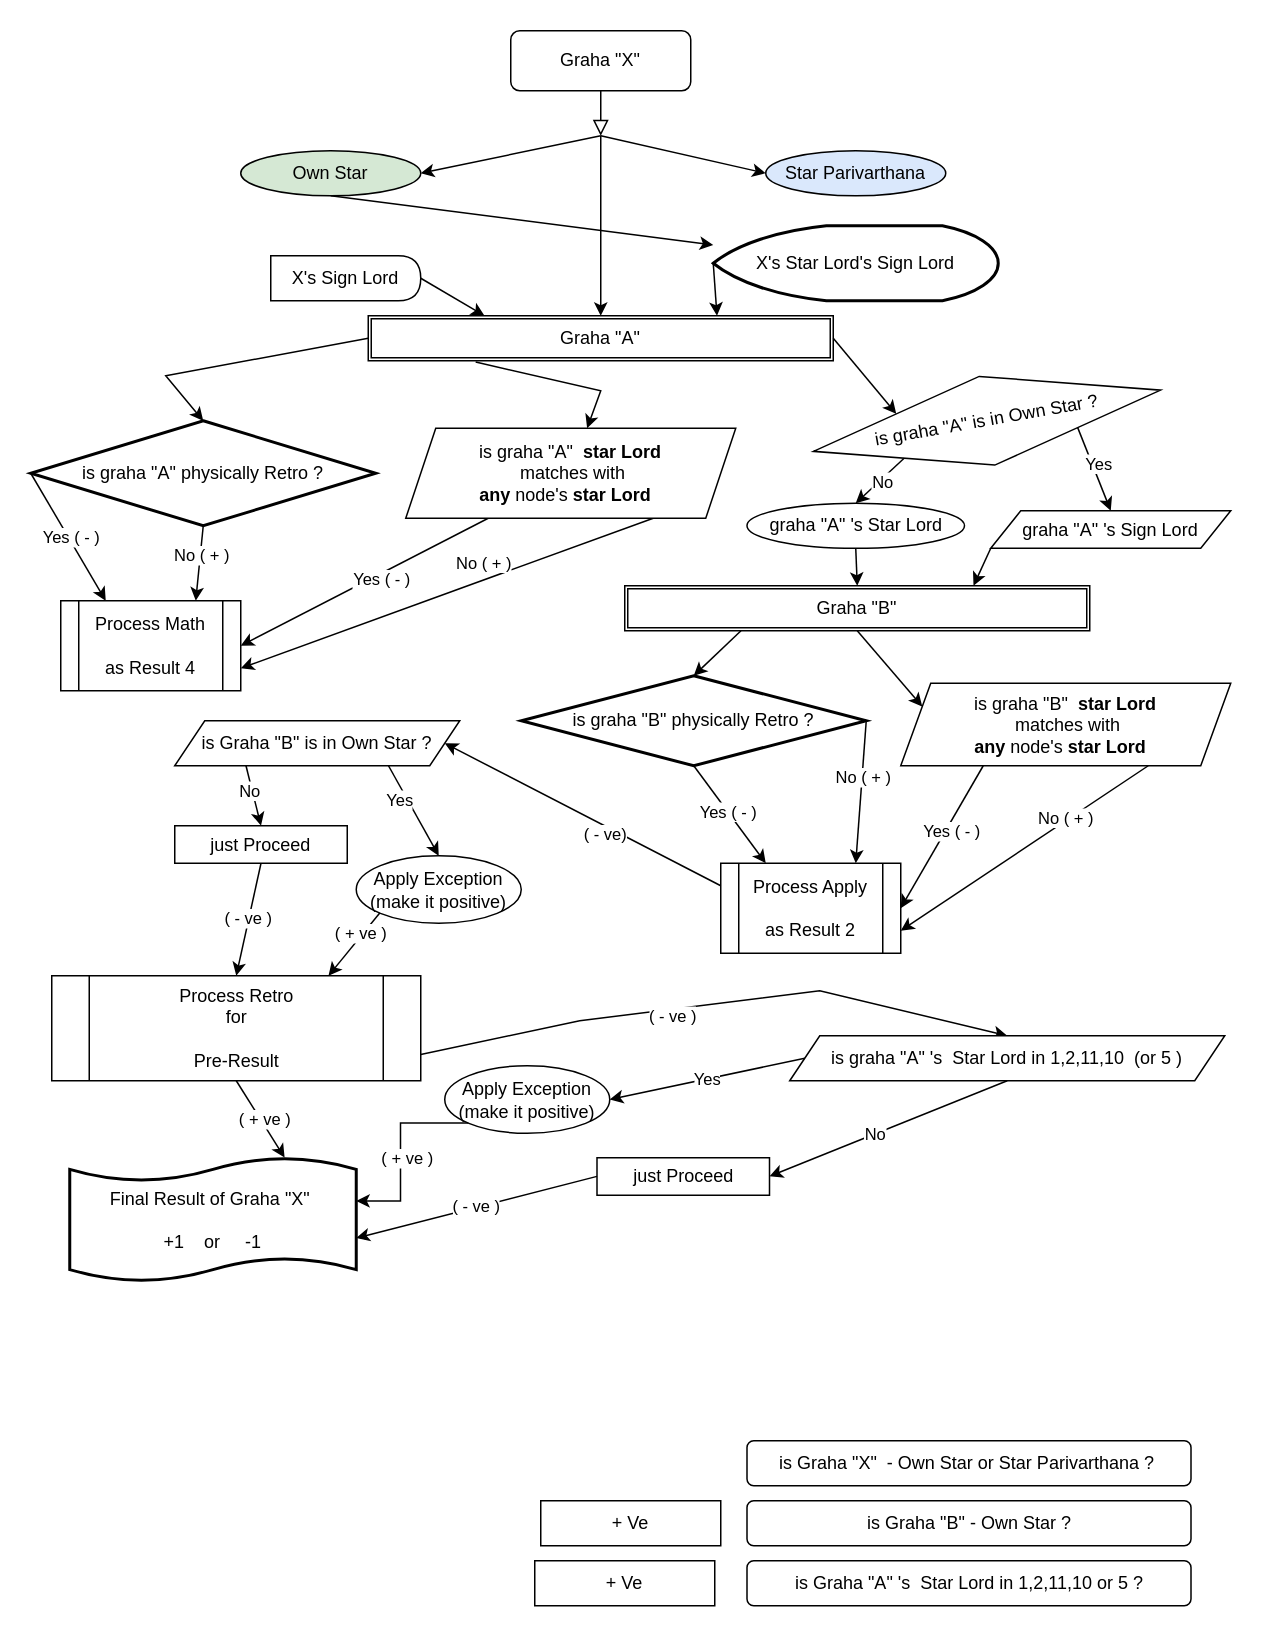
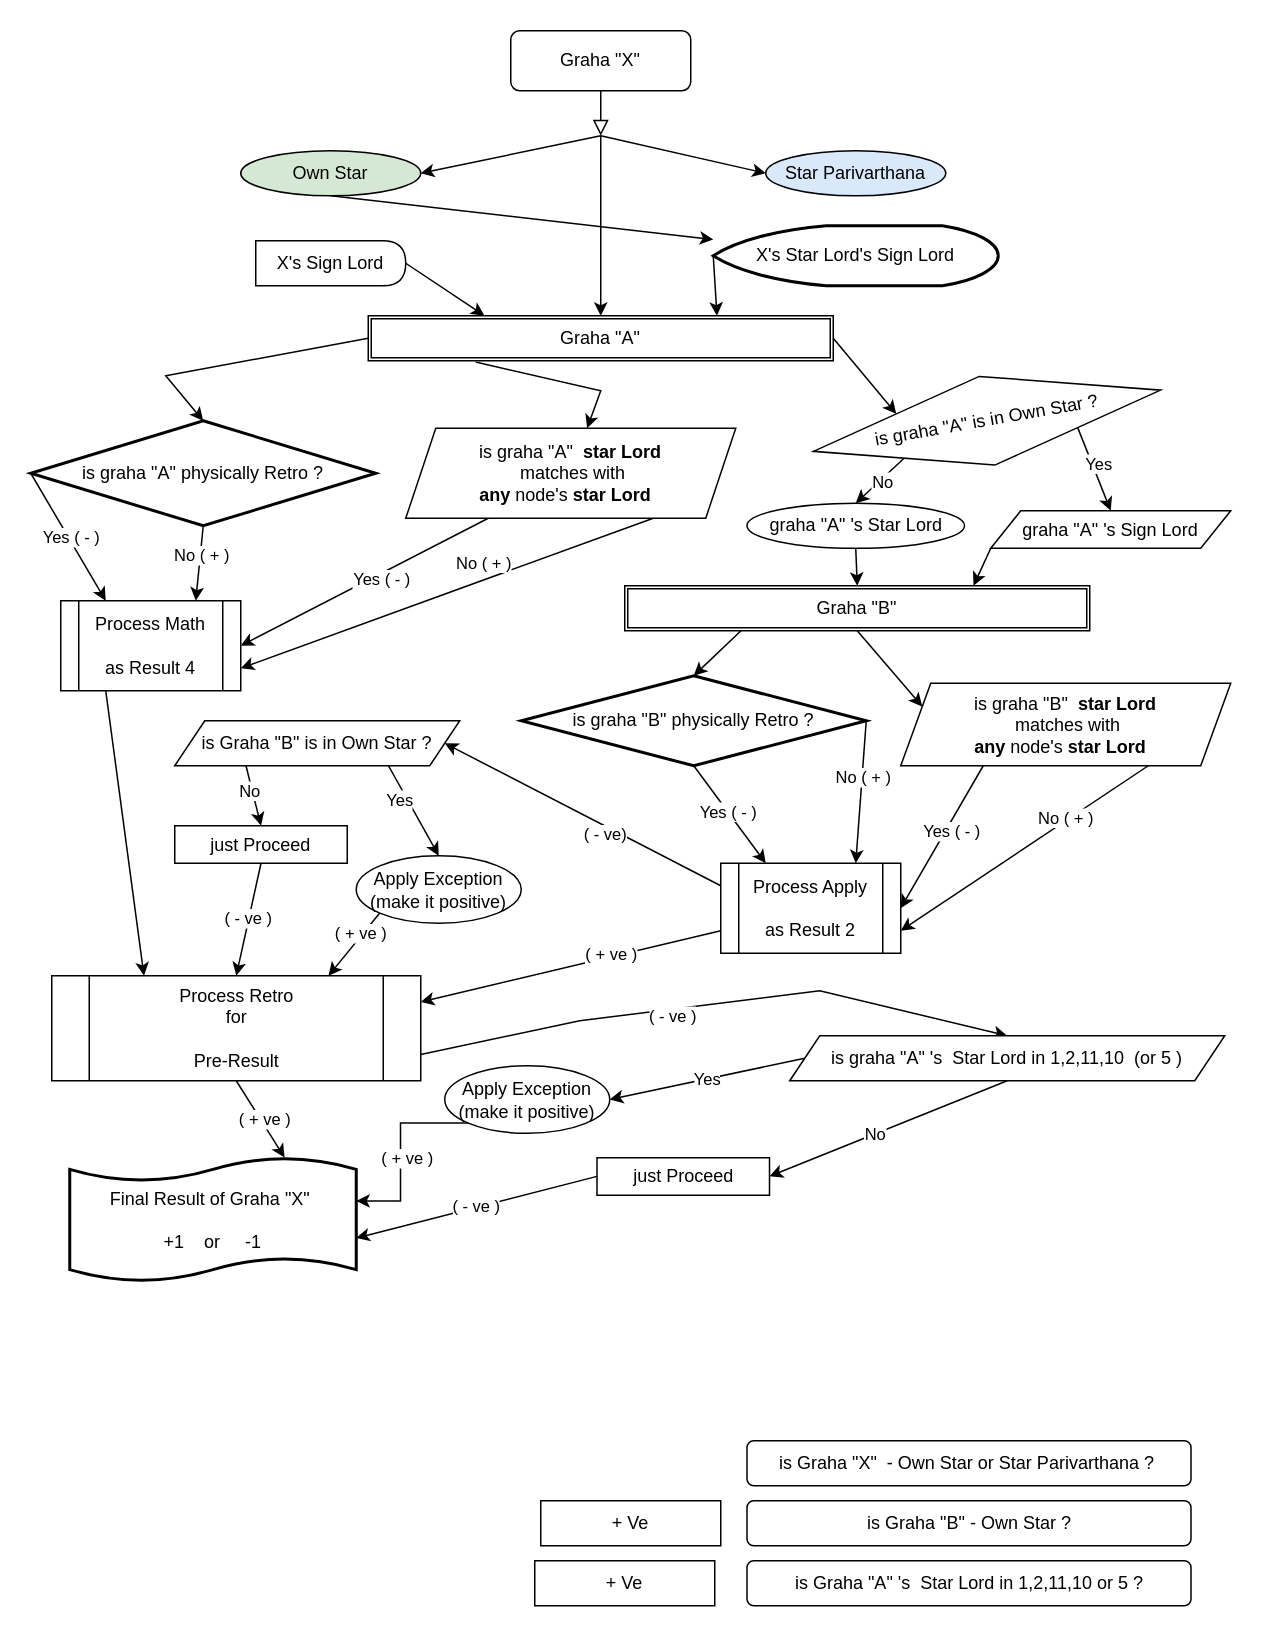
node "X's Star Lord's Sign Lord": size 285x75 -> 285x60
node "X's Sign Lord": moved (346, 278) -> (331, 263)
edge "Process Math as Result 4" -> "Process Retro for Pre-Result": added
edge "Process Apply as Result 2" -> "Process Retro for Pre-Result": added, label "( + ve )"
